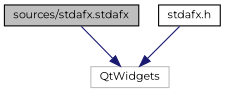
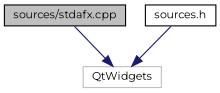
node "sources/stdafx.stdafx": label "sources/stdafx.stdafx" -> "sources/stdafx.cpp"
node "stdafx.h": label "stdafx.h" -> "sources.h"
